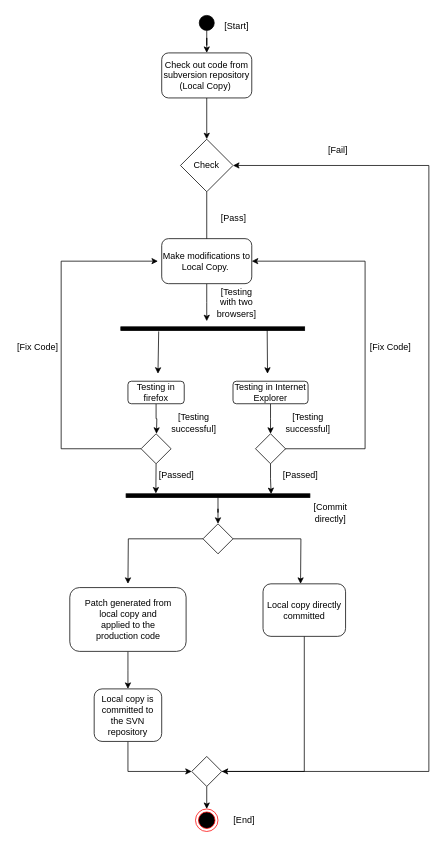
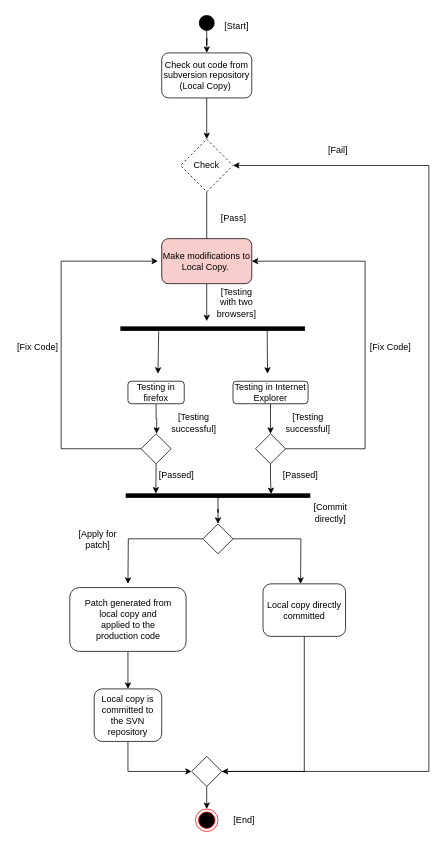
node "Check": style solid -> dashed
node "Make modifications to Local Copy.": fillcolor #ffffff -> #f8cecc
node "[Apply for patch]": added
